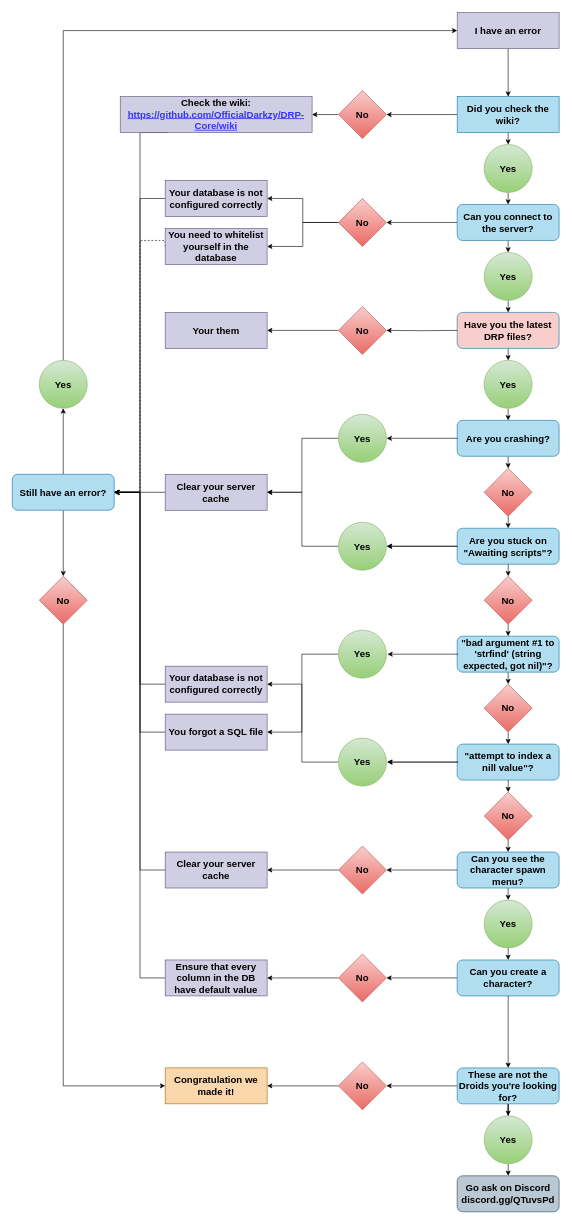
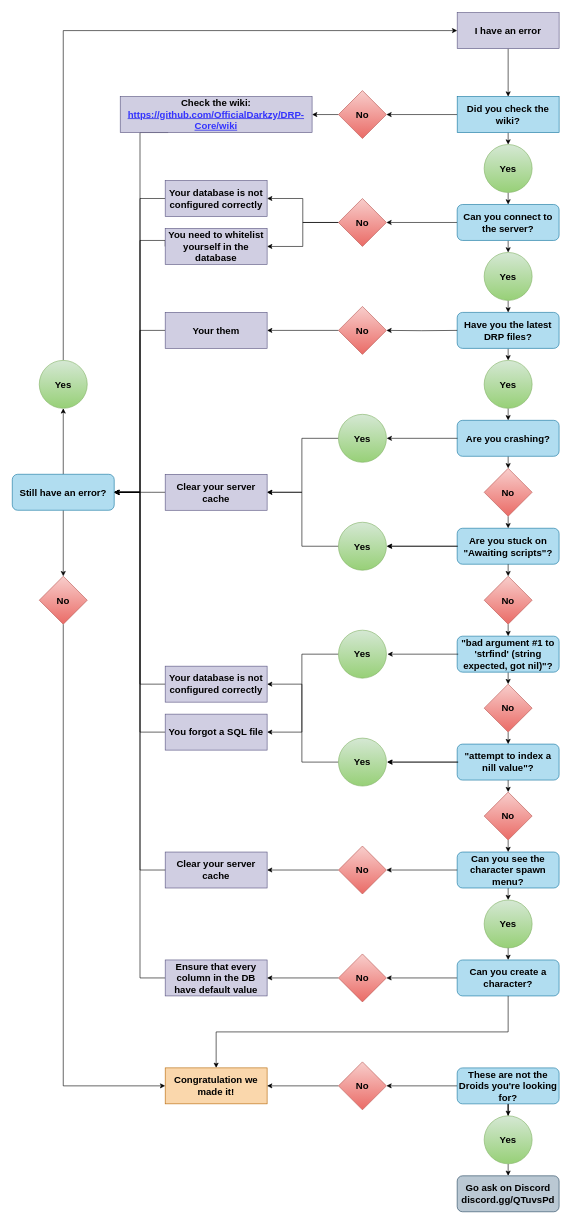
edge "You need to whitelist yourself in the database" -> "Still have an error?": style dashed -> solid
edge "Your them" -> "Still have an error?": added
node "Have you the latest DRP files?": fillcolor #f8cecc -> #b1ddf0
edge "Can you create a character?" -> "These are not the Droids you're looking for?": now "Can you create a character?" -> "Congratulation we made it!"
